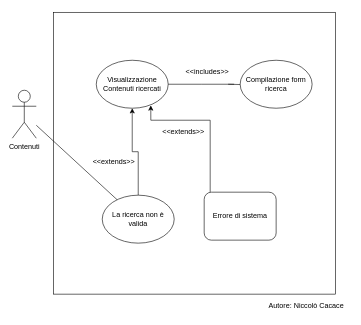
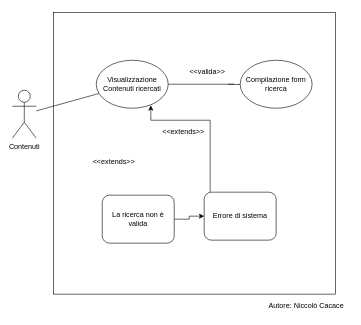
node "<<includes>>": label "<<includes>>" -> "<<valida>>"
edge "La ricerca non è valida" -> "Visualizzazione Contenuti ricercati": now "La ricerca non è valida" -> "Errore di sistema"
edge "Contenuti" -- "La ricerca non è valida": now "Contenuti" -- "Visualizzazione Contenuti ricercati"
node "La ricerca non è valida": shape ellipse -> rounded rectangle
